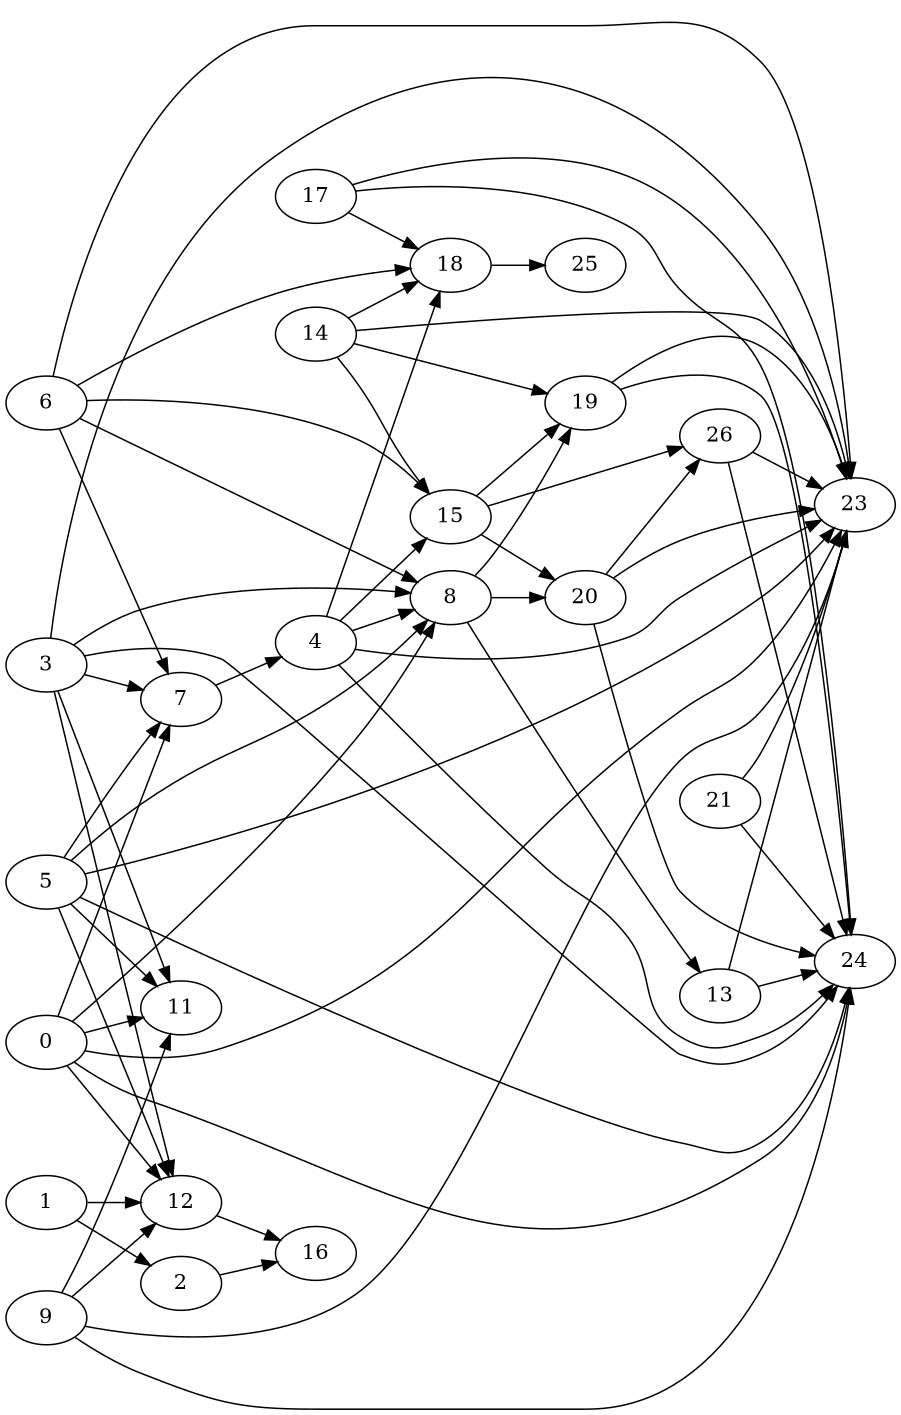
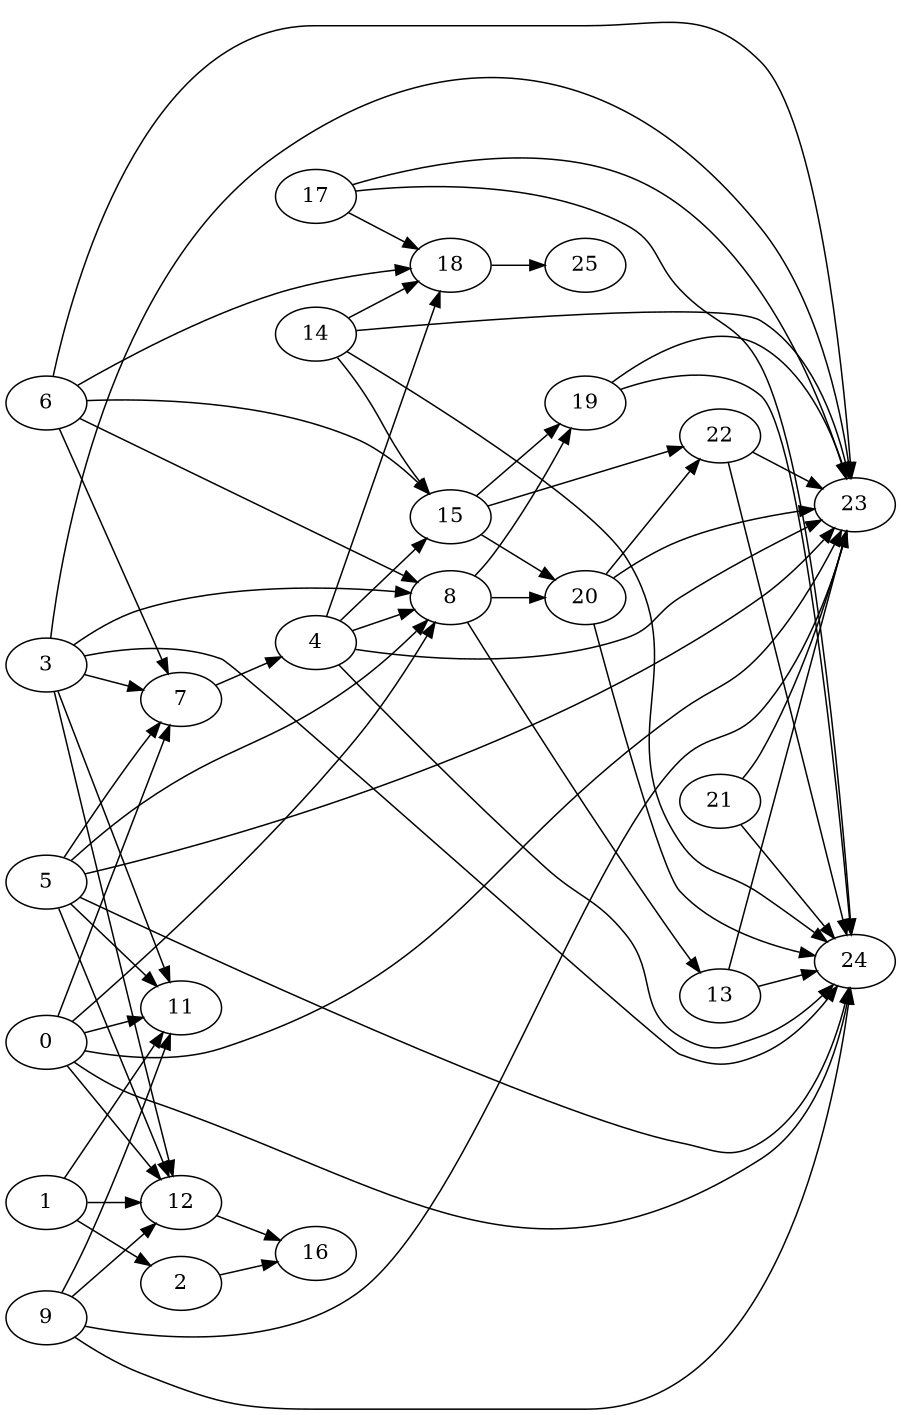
edge "14" -> "19": now "14" -> "24"
node "26": label "26" -> "22"
edge "1" -> "11": added
